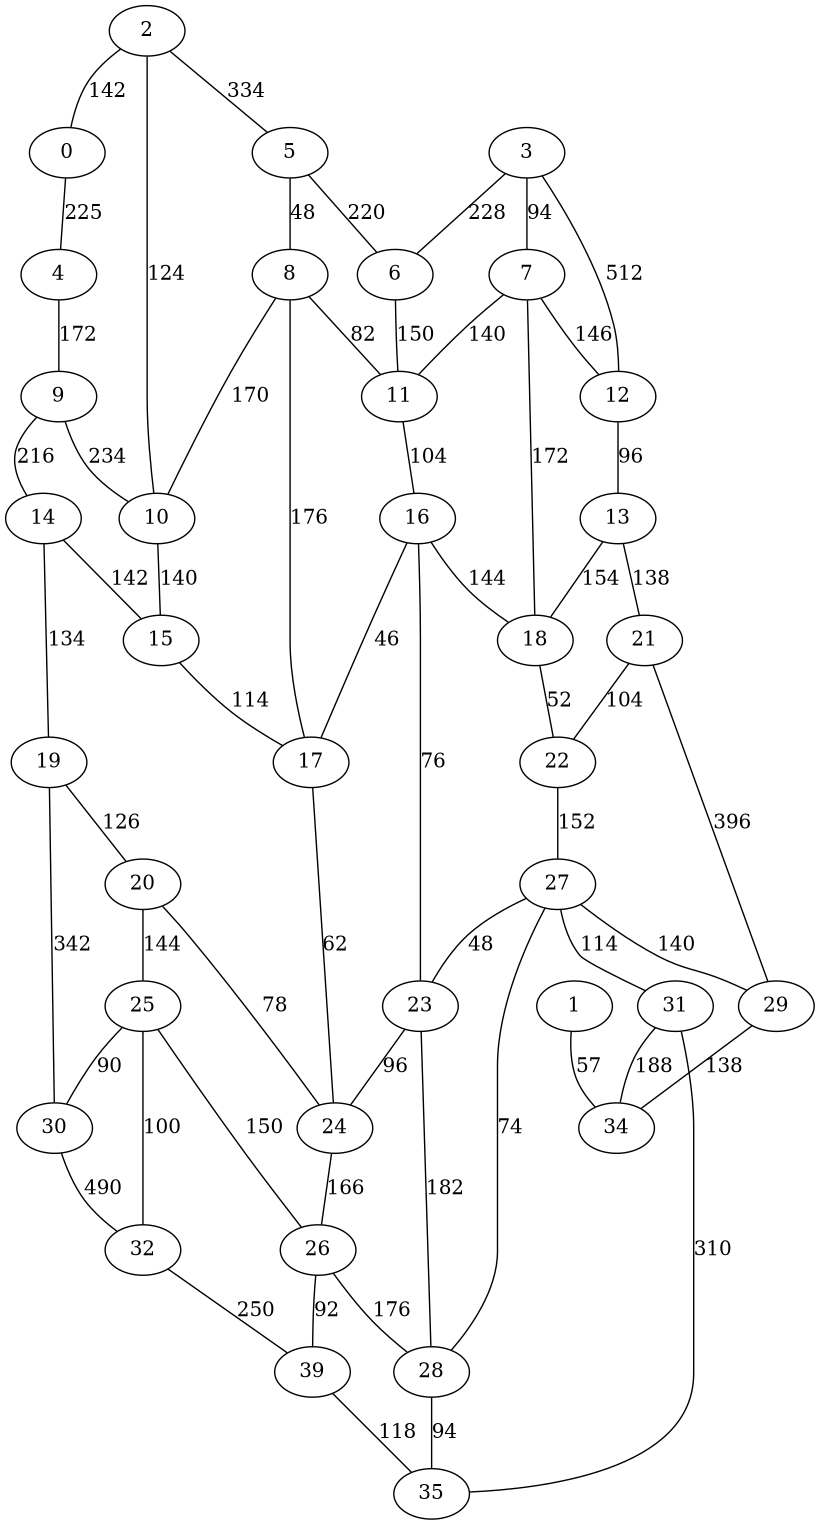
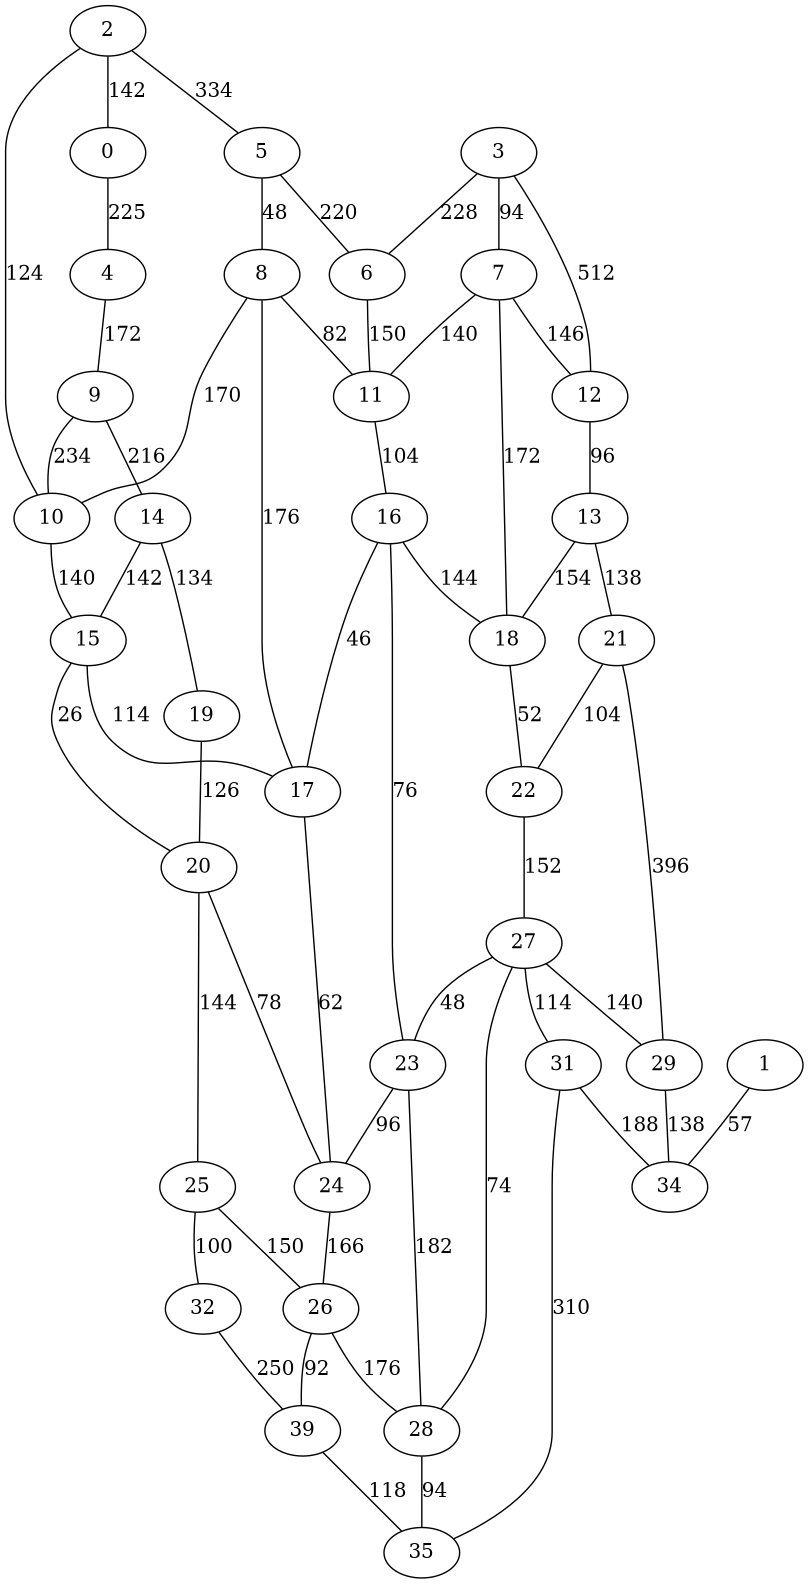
edge "15" -- "20": added, label "26"
node "30": removed
